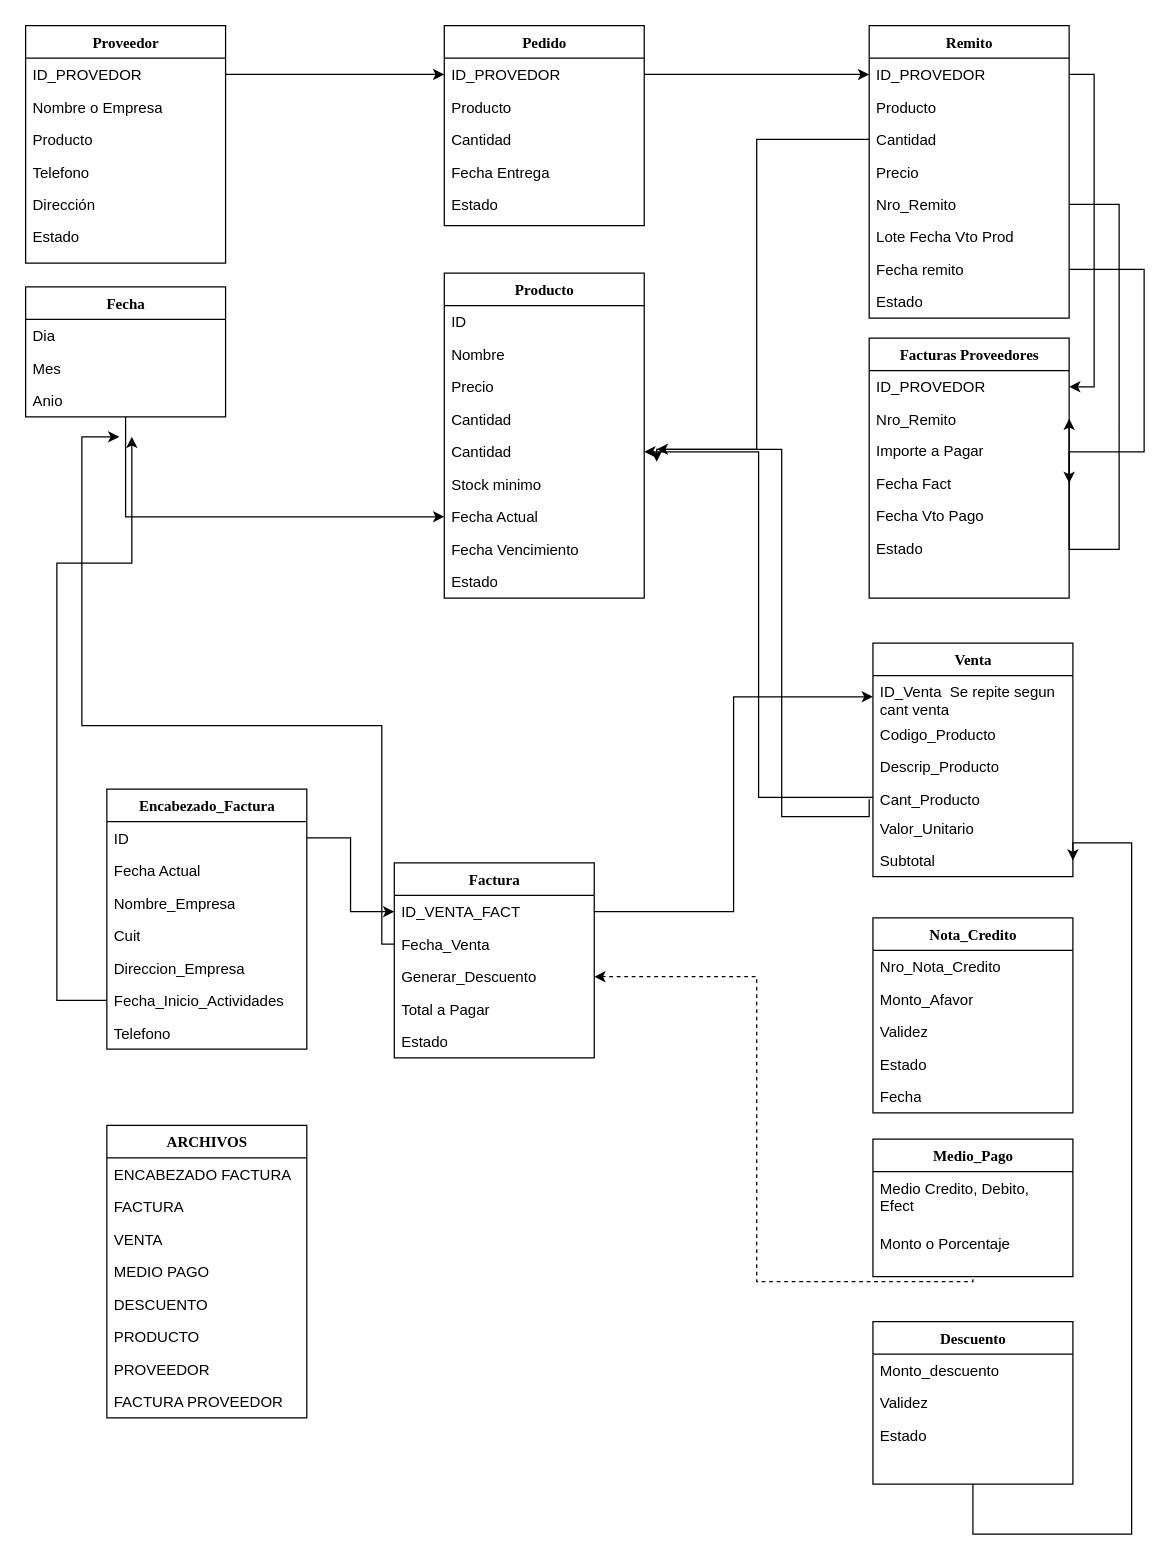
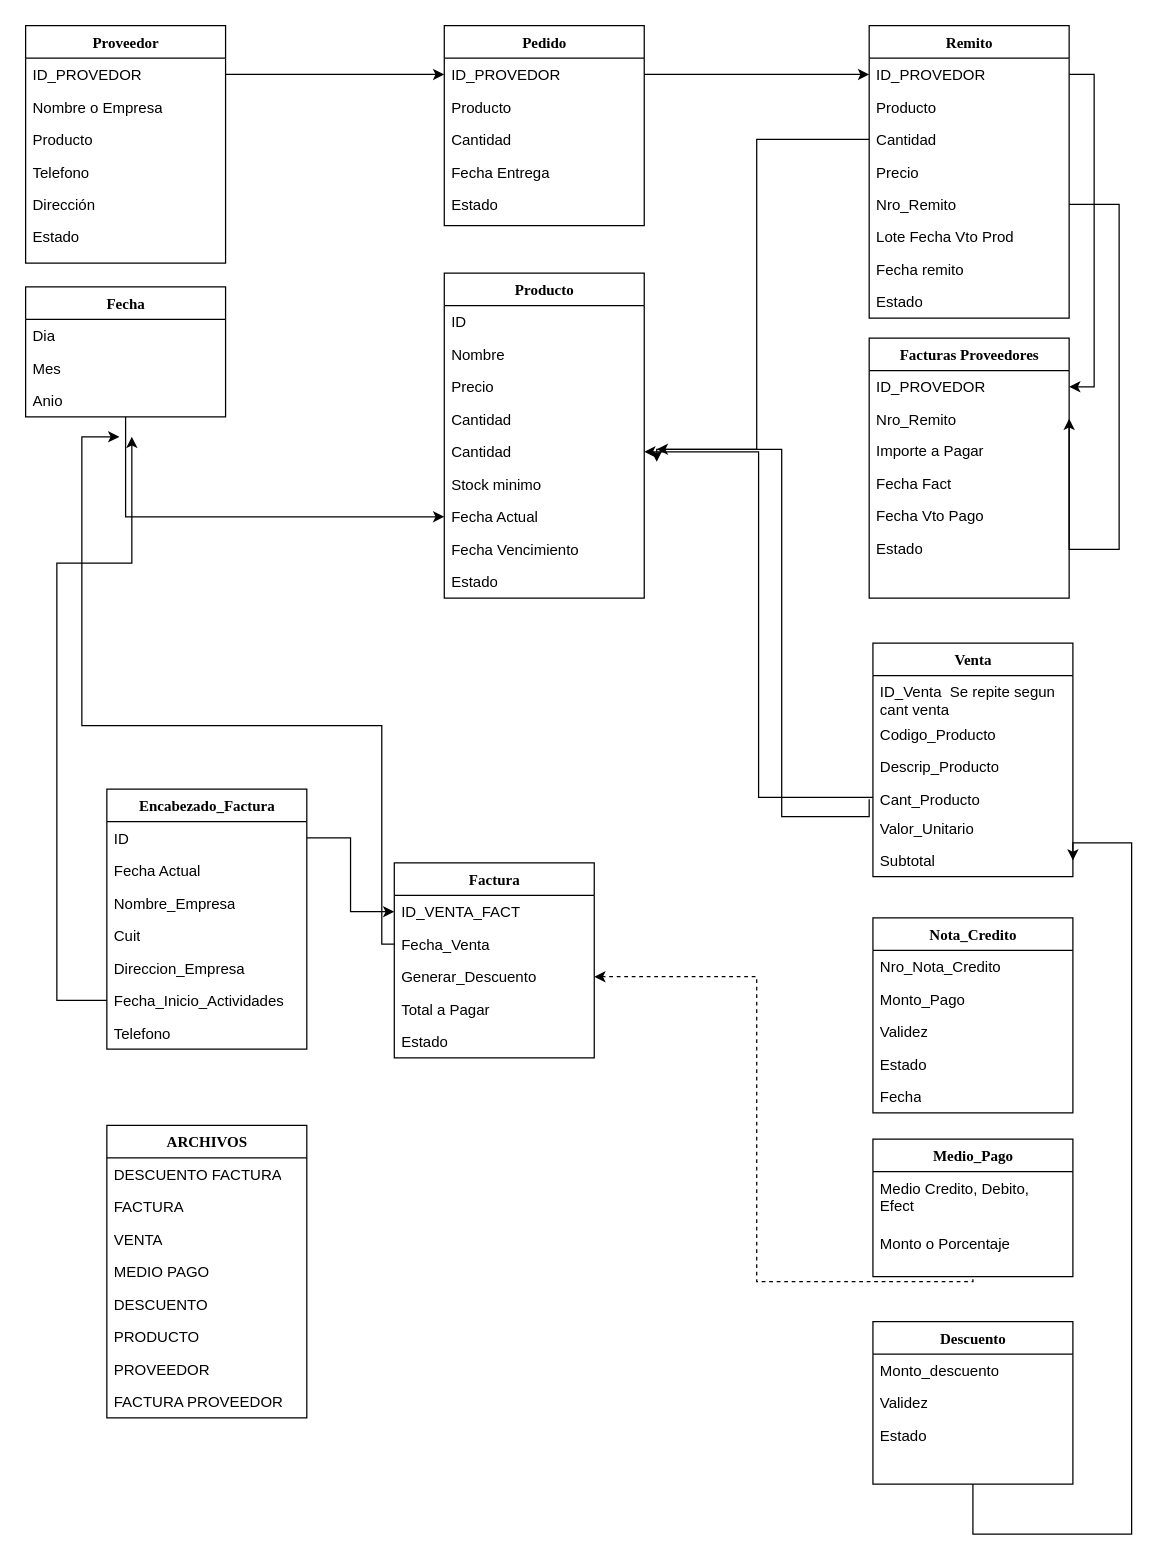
edge "Fecha remito" -> "Fecha Fact": removed
edge "ID_VENTA_FACT" -> "ID_Venta Se repite segun cant venta": removed
node "Monto_Afavor": label "Monto_Afavor" -> "Monto_Pago"
node "ENCABEZADO FACTURA": label "ENCABEZADO FACTURA" -> "DESCUENTO FACTURA"
